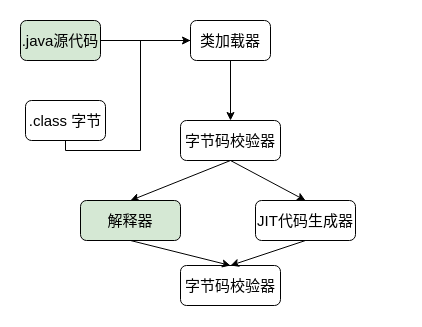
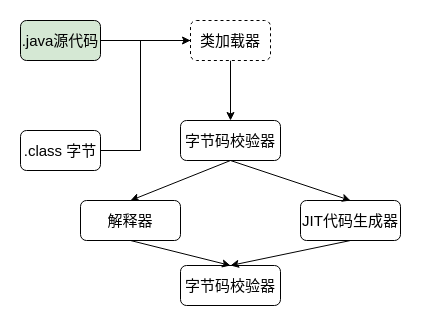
node "类加载器": style solid -> dashed
node ".class 字节": moved (66, 121) -> (61, 151)
node "解释器": fillcolor #d5e8d4 -> #ffffff
node "JIT代码生成器": moved (306, 221) -> (351, 221)
